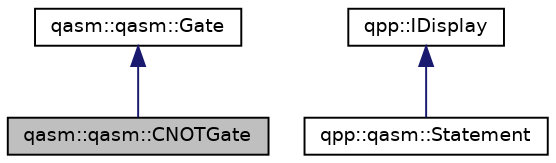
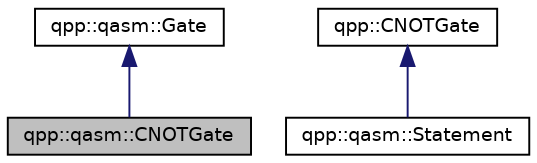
node "qasm::qasm::Gate": label "qasm::qasm::Gate" -> "qpp::qasm::Gate"
node "qpp::IDisplay": label "qpp::IDisplay" -> "qpp::CNOTGate"
node "qasm::qasm::CNOTGate": label "qasm::qasm::CNOTGate" -> "qpp::qasm::CNOTGate"
